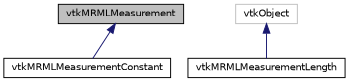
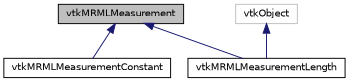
edge "vtkMRMLMeasurementLength" -> "vtkMRMLMeasurement": added
